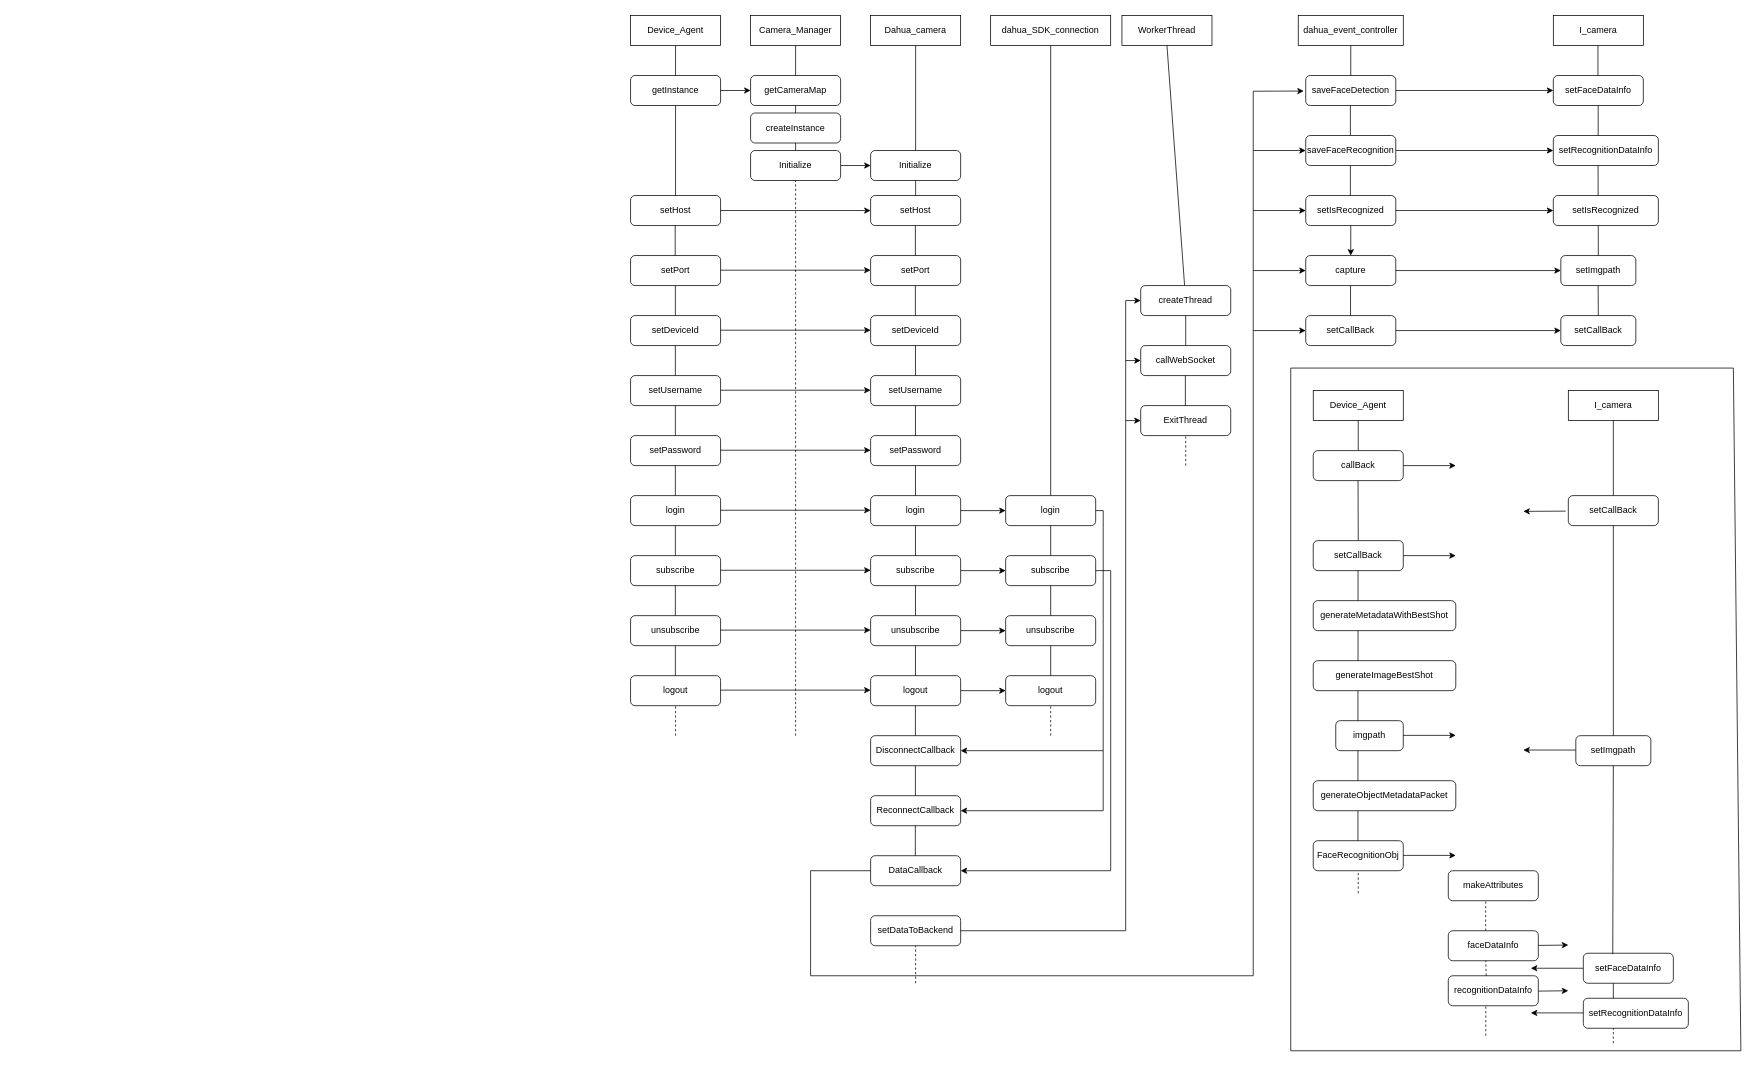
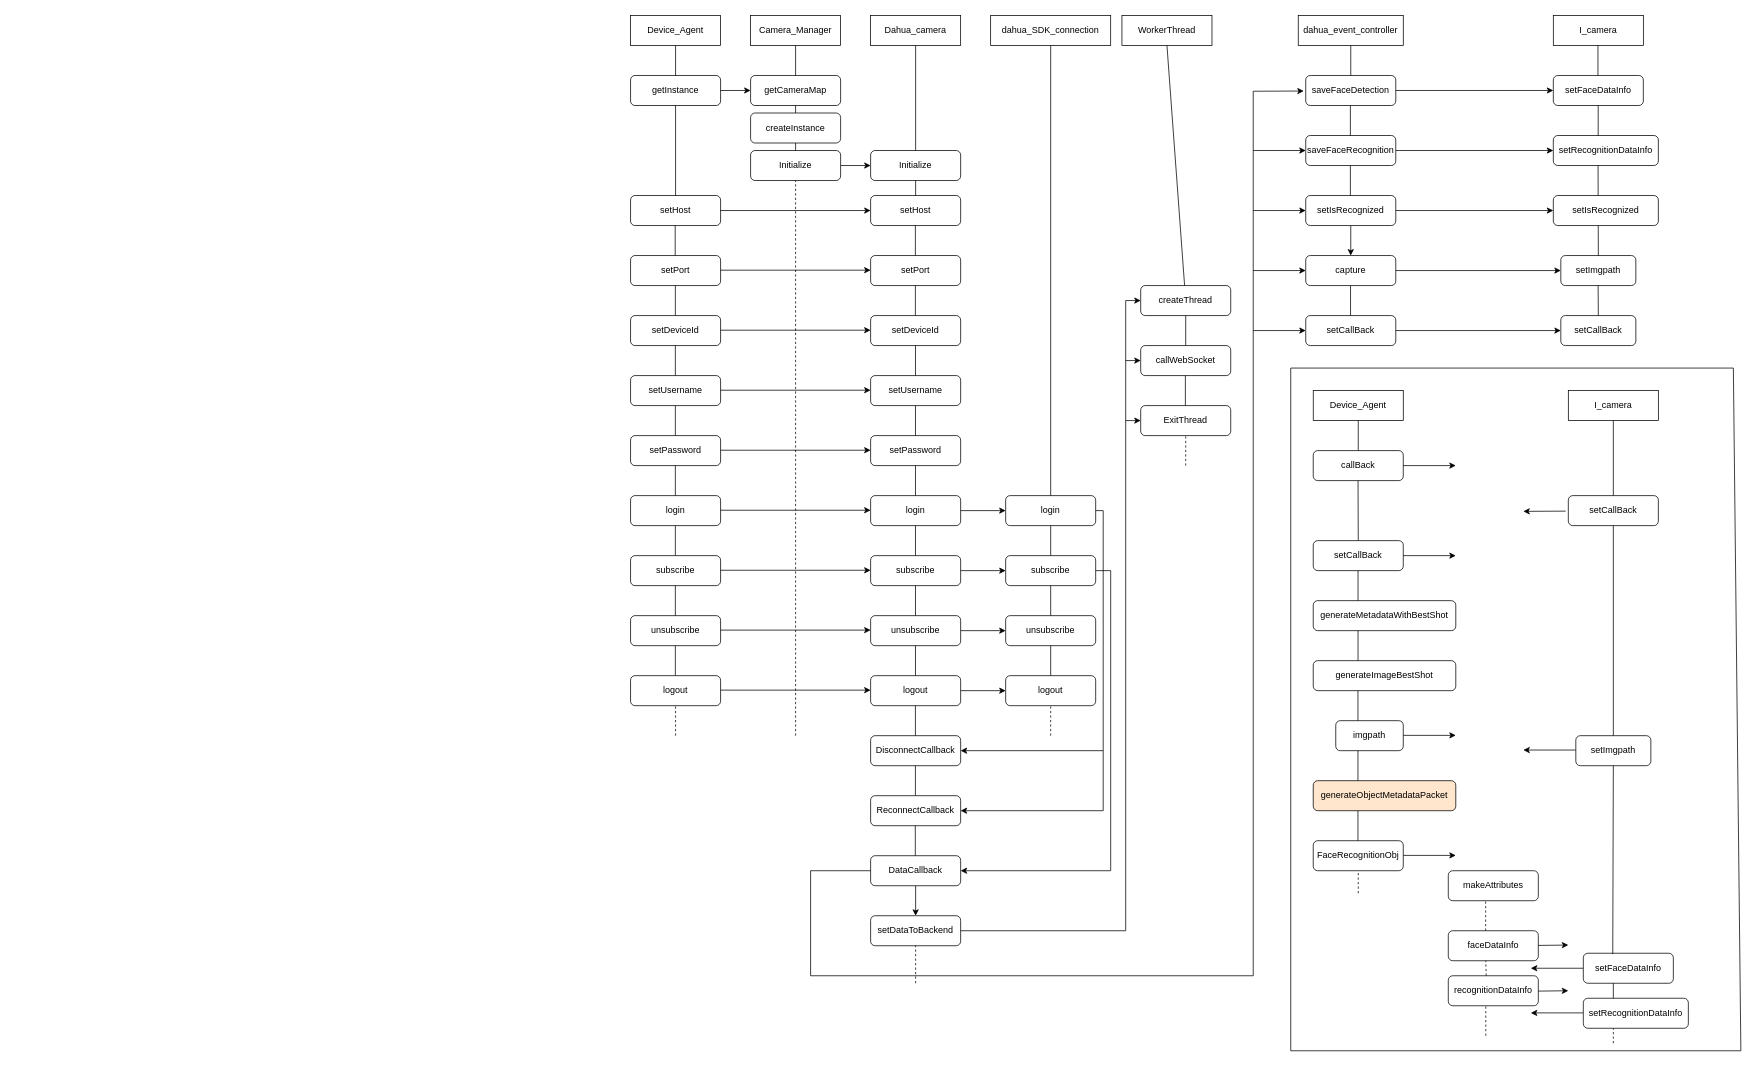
node "generateObjectMetadataPacket": fillcolor #ffffff -> #ffe6cc
edge "DataCallback" -> "setDataToBackend": added
